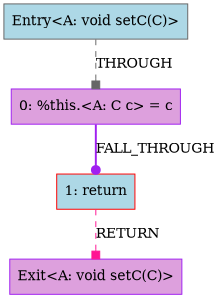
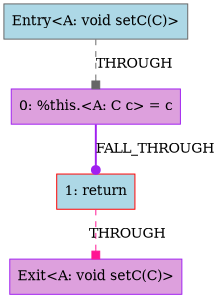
edge "1: return" -> "Exit<A: void setC(C)>": label "RETURN" -> "THROUGH"
